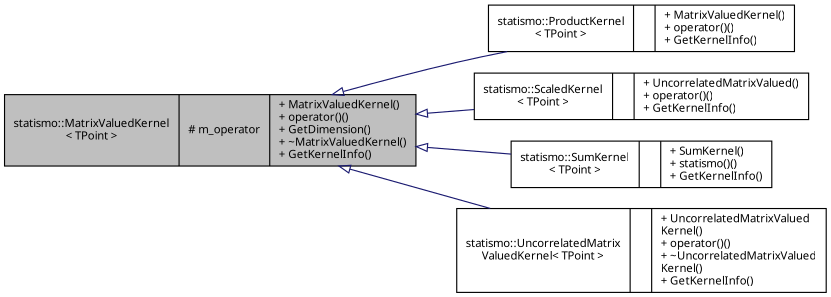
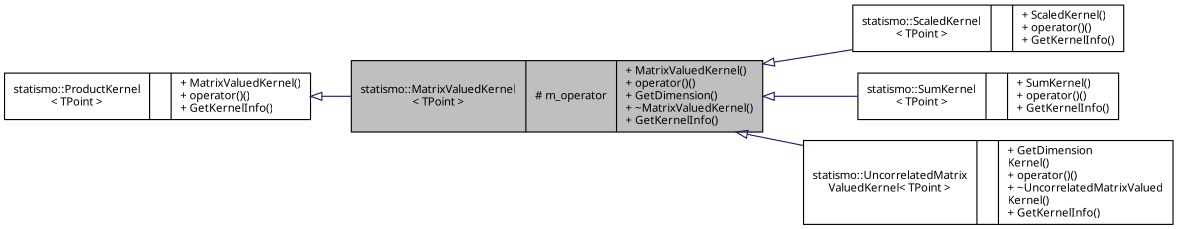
edge "statismo::ProductKernel" -> "statismo::MatrixValuedKernel": reversed
node "statismo::ScaledKernel": text "+ UncorrelatedMatrixValued()" -> "+ ScaledKernel()"
node "statismo::SumKernel": text "+ statismo()()" -> "+ operator()()"
node "statismo::UncorrelatedMatrix": text "+ UncorrelatedMatrixValued" -> "+ GetDimension"
